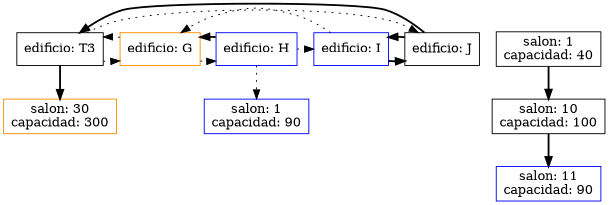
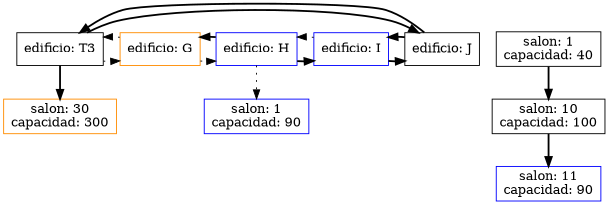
edge "edificio: I" -> "edificio: G": now "edificio: I" -> "edificio: H"
edge "edificio: T3" -> "edificio: J": style dotted -> bold
edge "edificio: H" -> "edificio: I": style dotted -> bold
